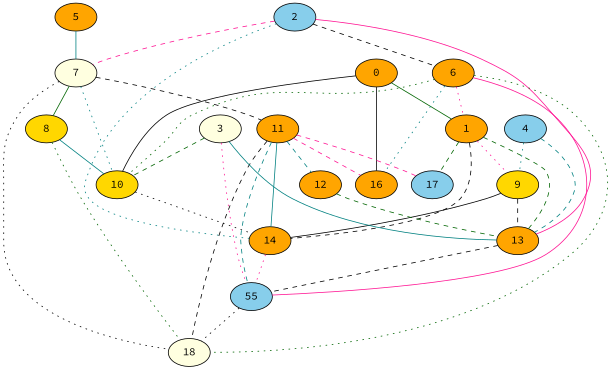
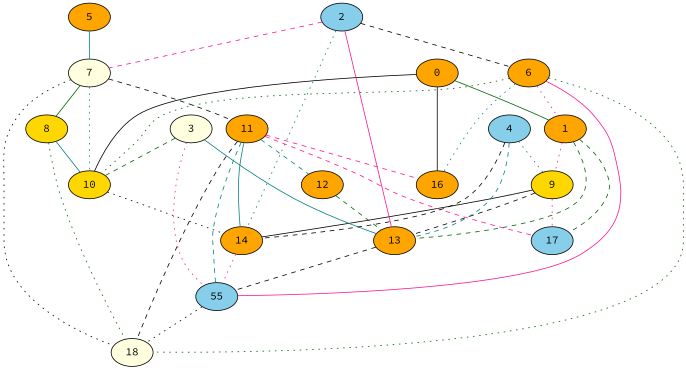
edge "1" -- "14": now "4" -- "14"
edge "9" -- "17": added
